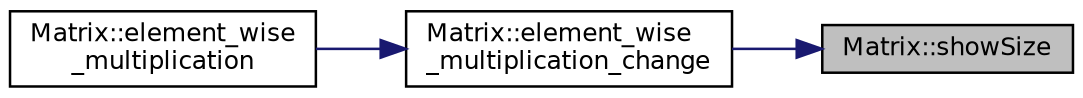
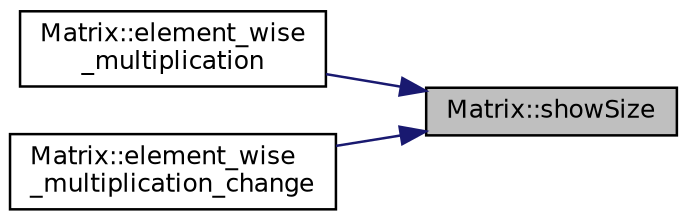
edge "Matrix::element_wise _multiplication" -> "Matrix::element_wise _multiplication_change": now "Matrix::element_wise _multiplication" -> "Matrix::showSize"
